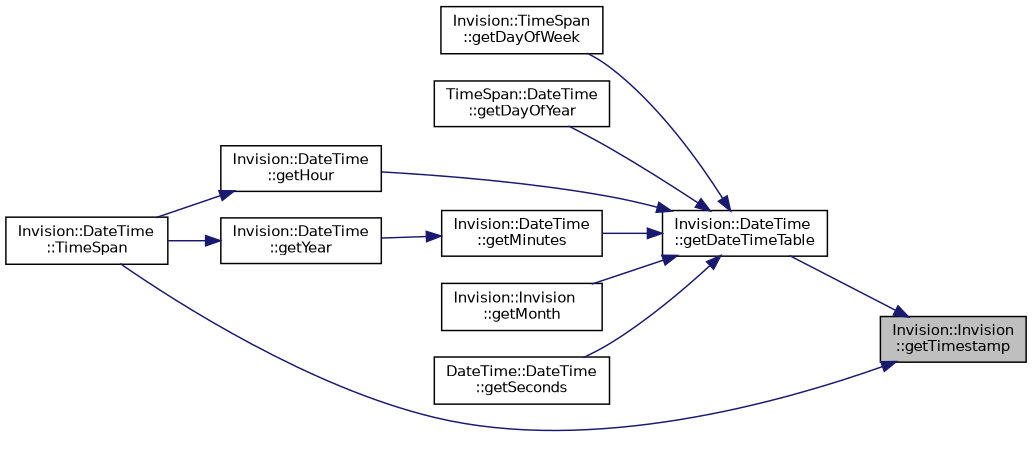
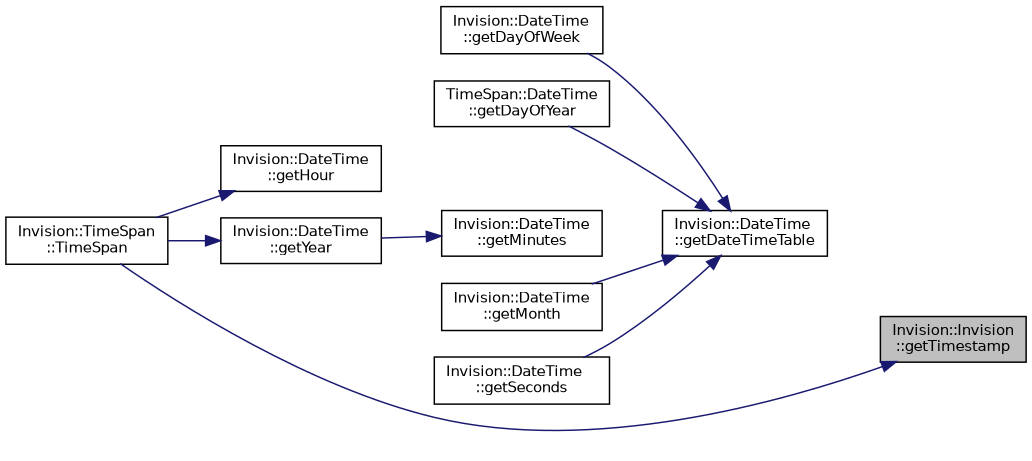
node "Invision::TimeSpan ::getDayOfWeek": label "Invision::TimeSpan ::getDayOfWeek" -> "Invision::DateTime ::getDayOfWeek"
edge "Invision::DateTime ::getHour" -> "Invision::DateTime ::getDateTimeTable": removed
edge "Invision::DateTime ::getMinutes" -> "Invision::DateTime ::getDateTimeTable": removed
node "Invision::DateTime ::TimeSpan": label "Invision::DateTime ::TimeSpan" -> "Invision::TimeSpan ::TimeSpan"
edge "Invision::DateTime ::getDateTimeTable" -> "Invision::Invision ::getTimestamp": removed
node "Invision::Invision ::getMonth": label "Invision::Invision ::getMonth" -> "Invision::DateTime ::getMonth"
node "DateTime::DateTime ::getSeconds": label "DateTime::DateTime ::getSeconds" -> "Invision::DateTime ::getSeconds"
